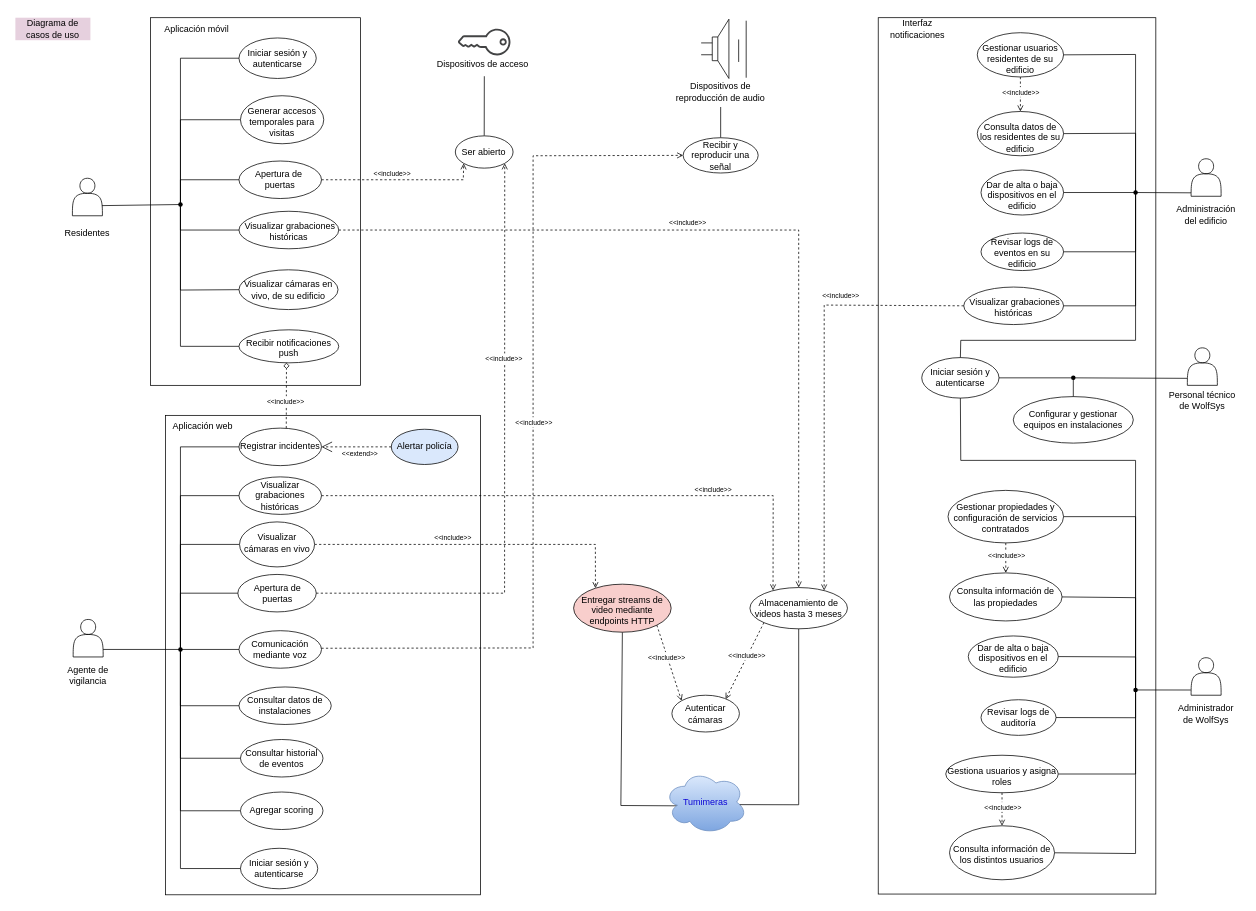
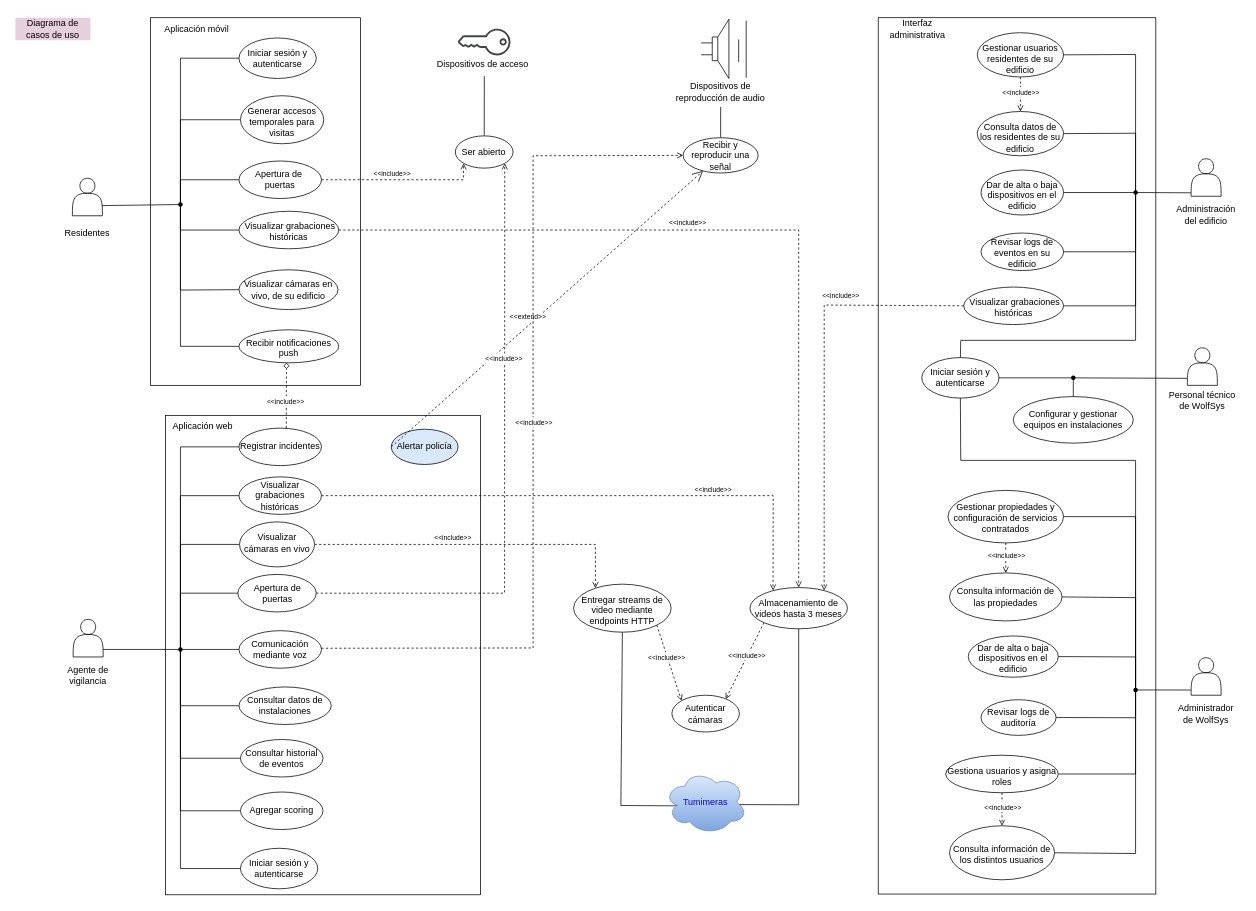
node "Interfaz notificaciones": label "Interfaz notificaciones" -> "Interfaz administrativa"
edge "Alertar policía" -> "Registrar incidentes": now "Alertar policía" -> "Recibir y reproducir una señal"
node "Entregar streams de video mediante endpoints HTTP": fillcolor #f8cecc -> #ffffff
